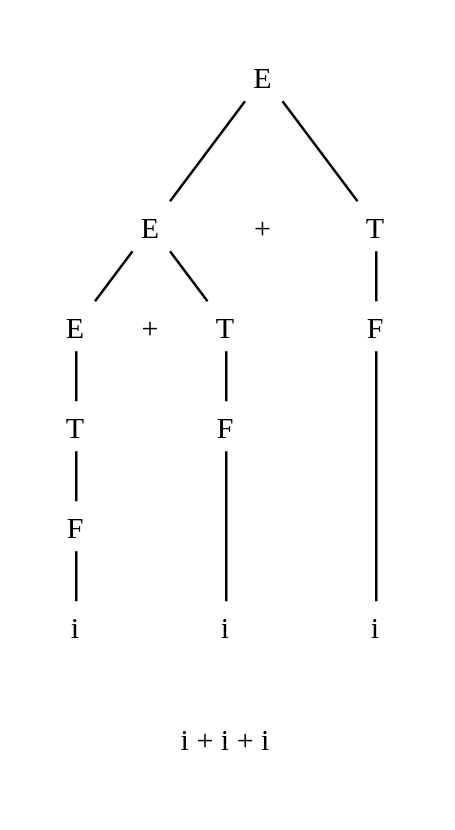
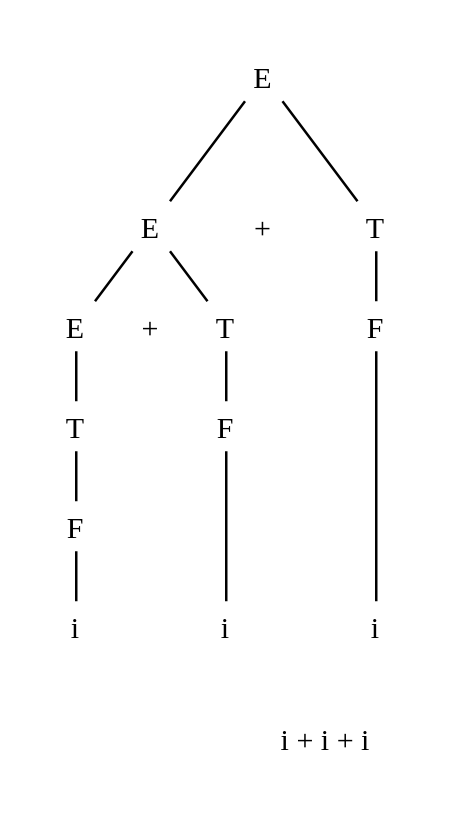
node "i + i + i": moved (226, 739) -> (326, 739)
